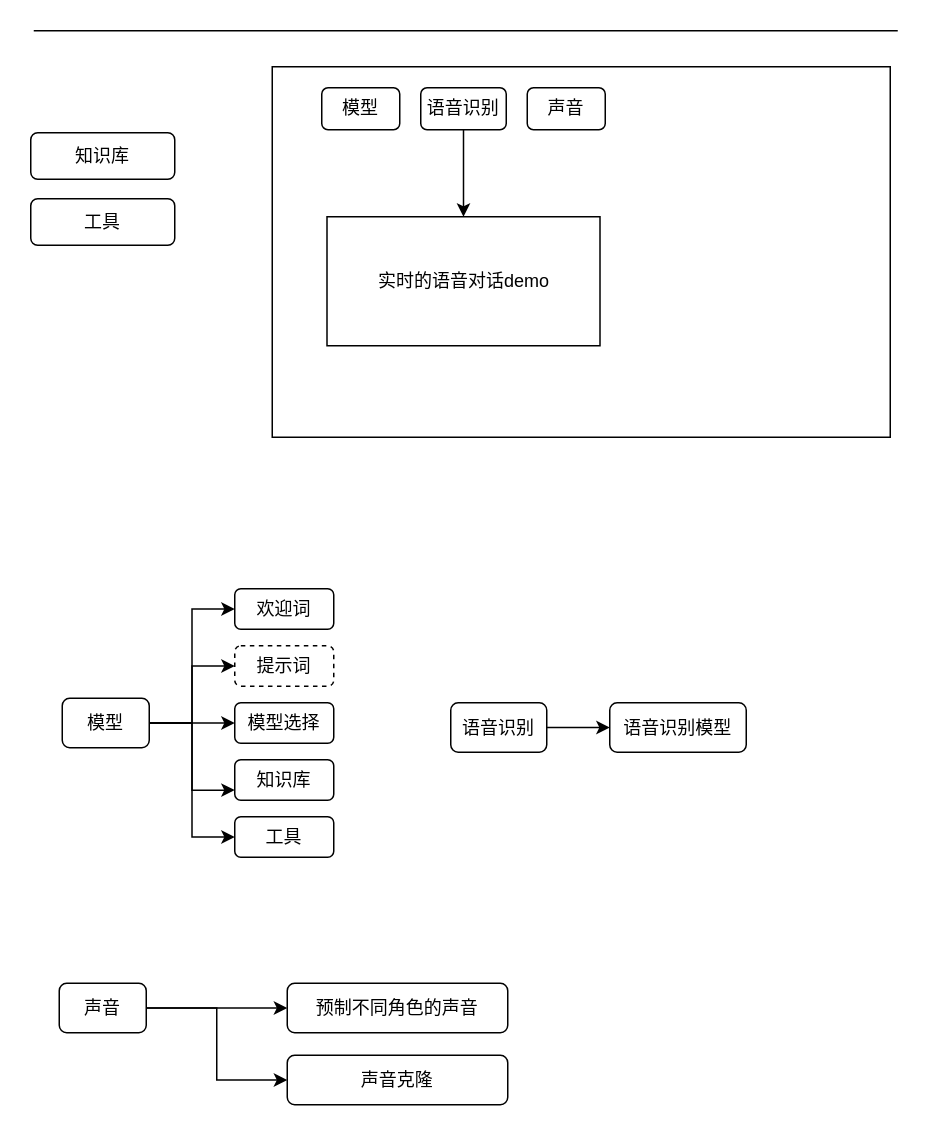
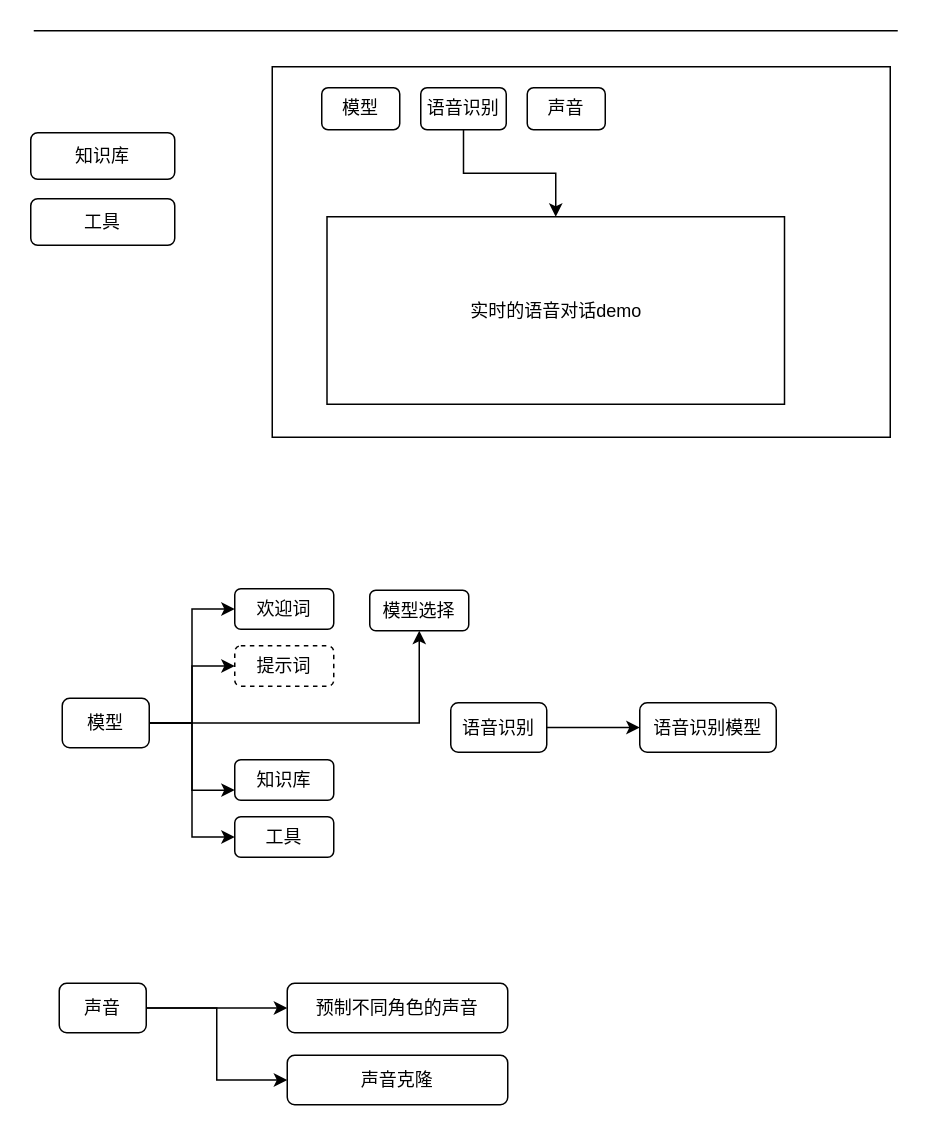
node "实时的语音对话demo": size 273x129 -> 458x188
node "模型选择": moved (284, 723) -> (419, 611)
node "语音识别模型": moved (678, 728) -> (708, 728)
